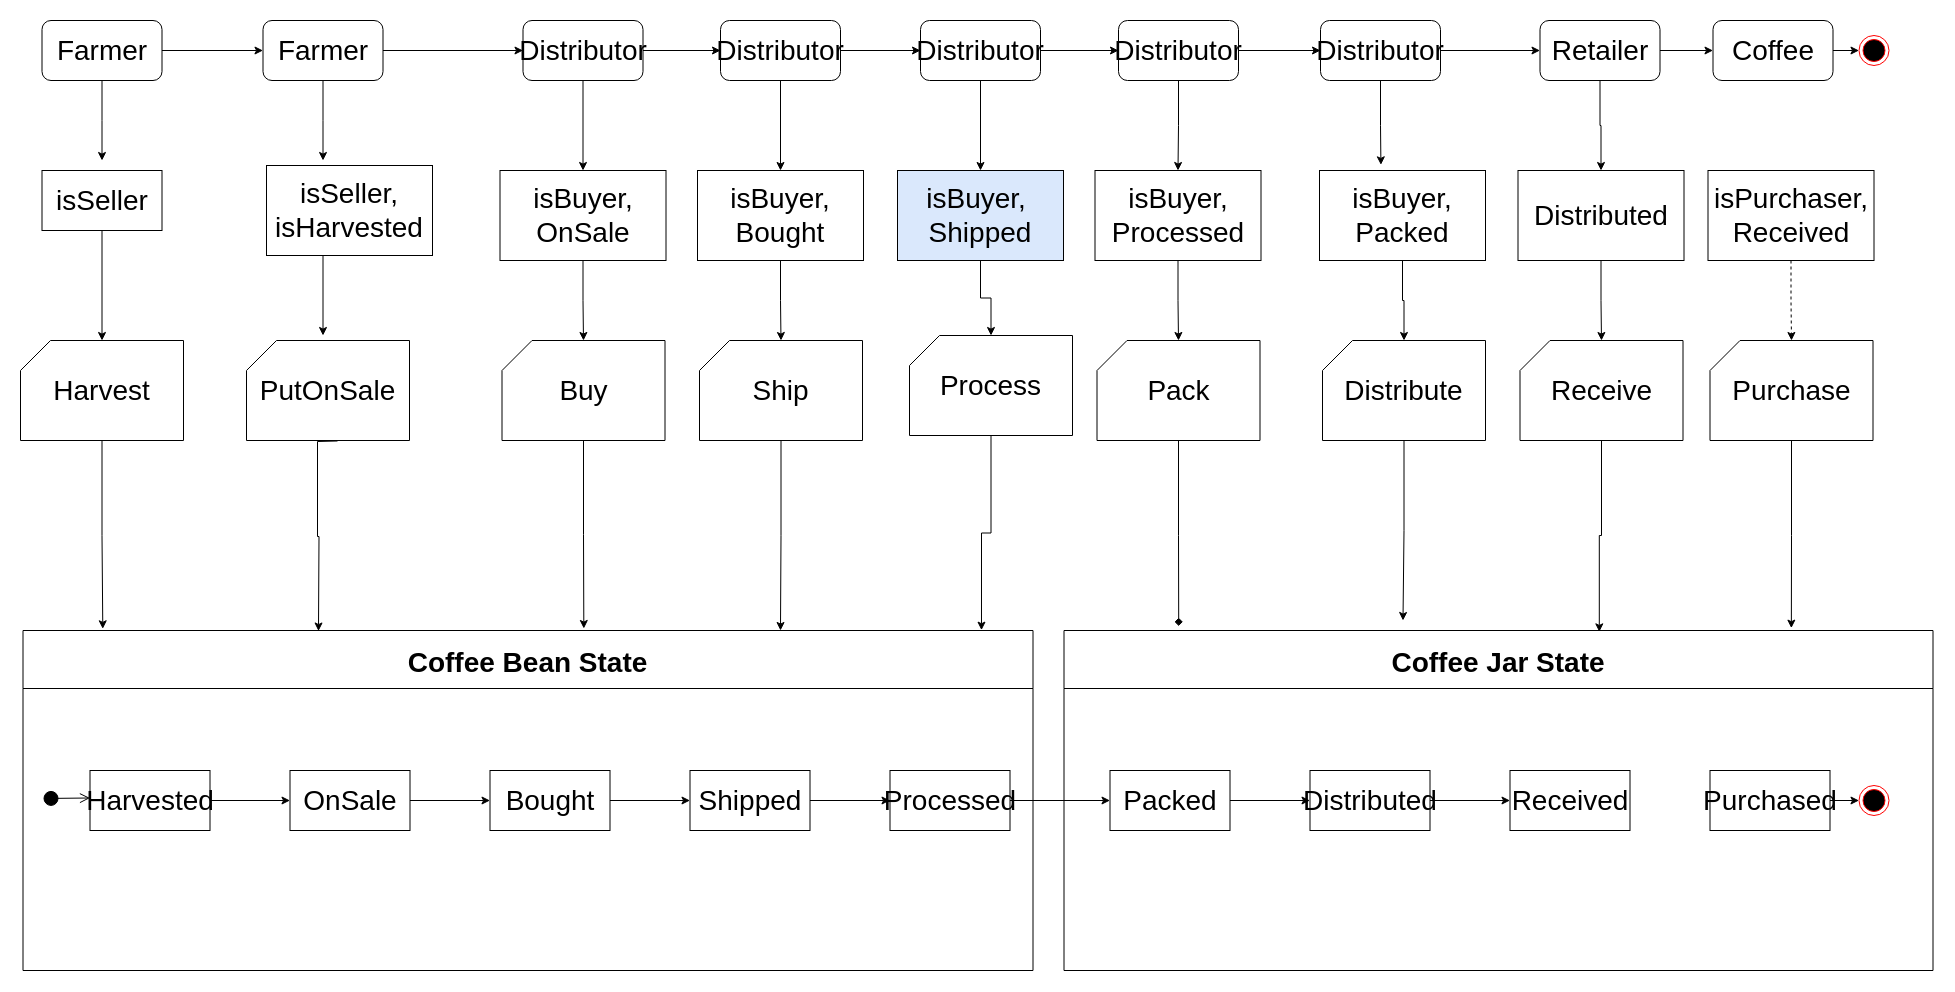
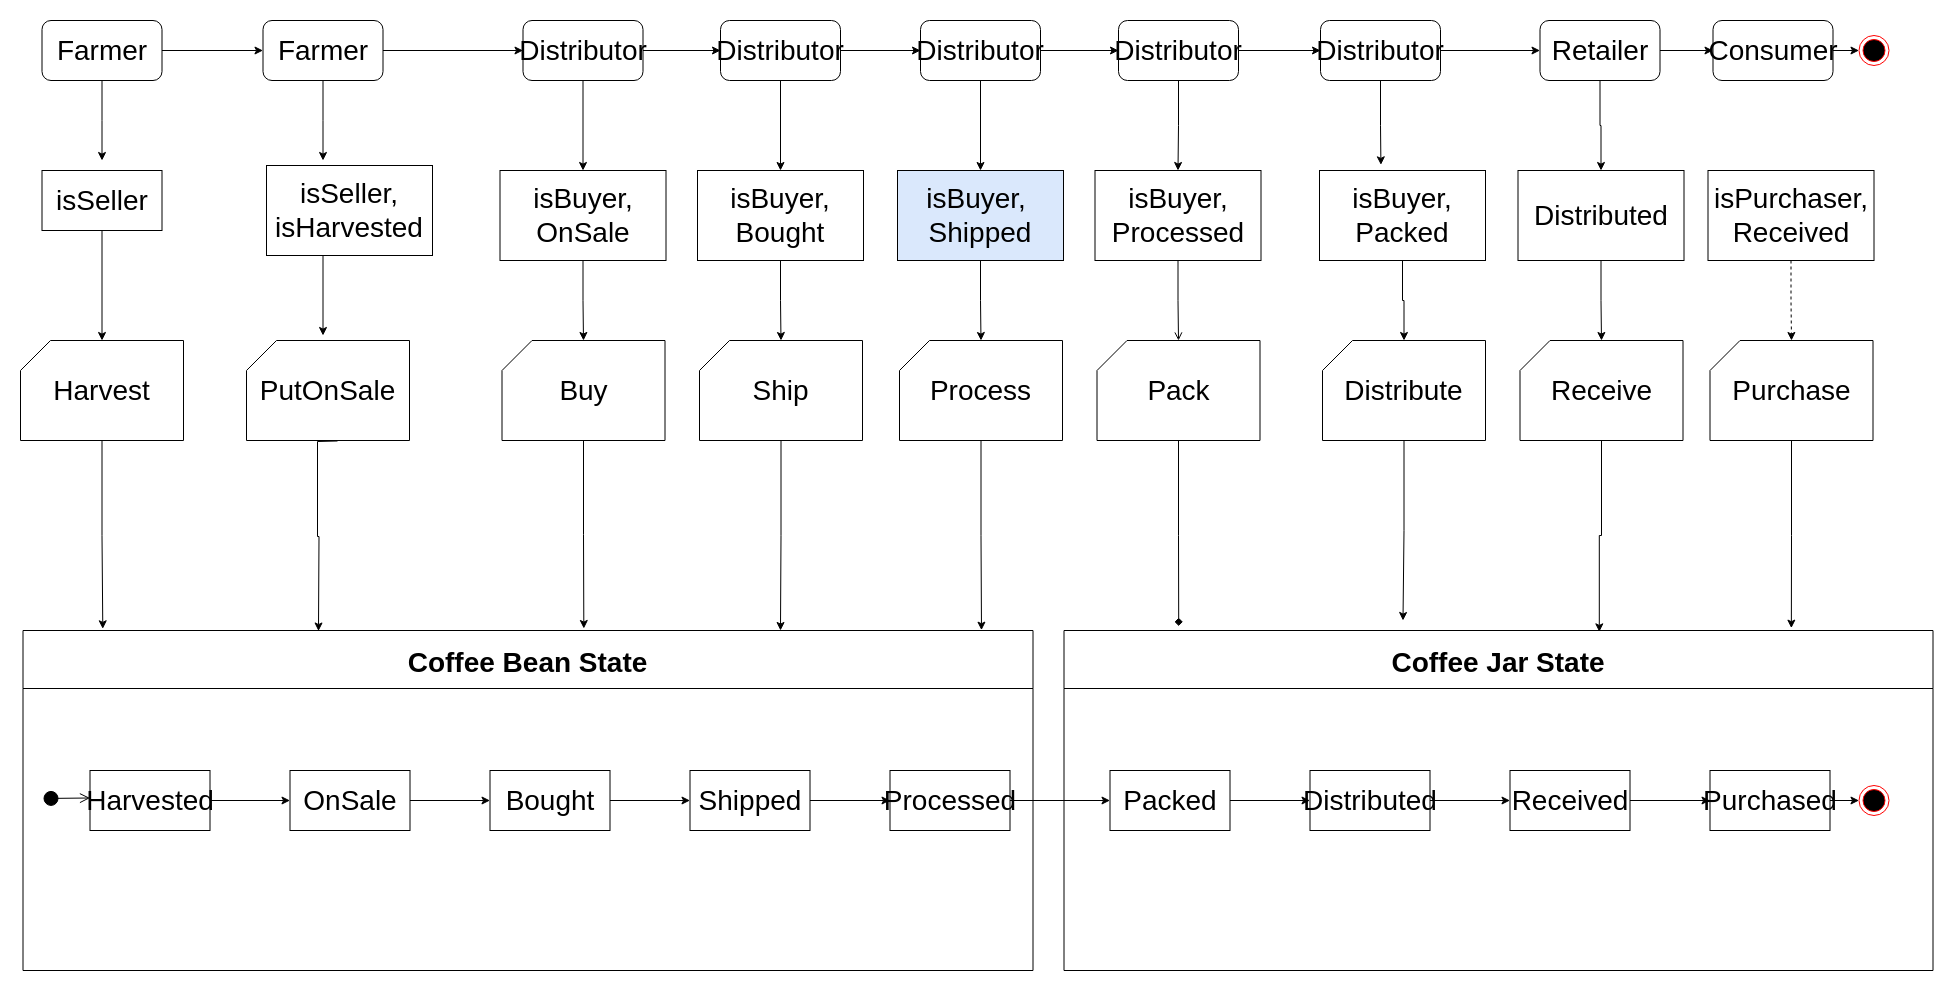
node "Coffee": label "Coffee" -> "Consumer"
edge "isBuyer, Processed" -> "Pack": arrowhead classic -> open
node "Process": moved (991, 386) -> (981, 391)
edge "Received" -> "Purchased": added
